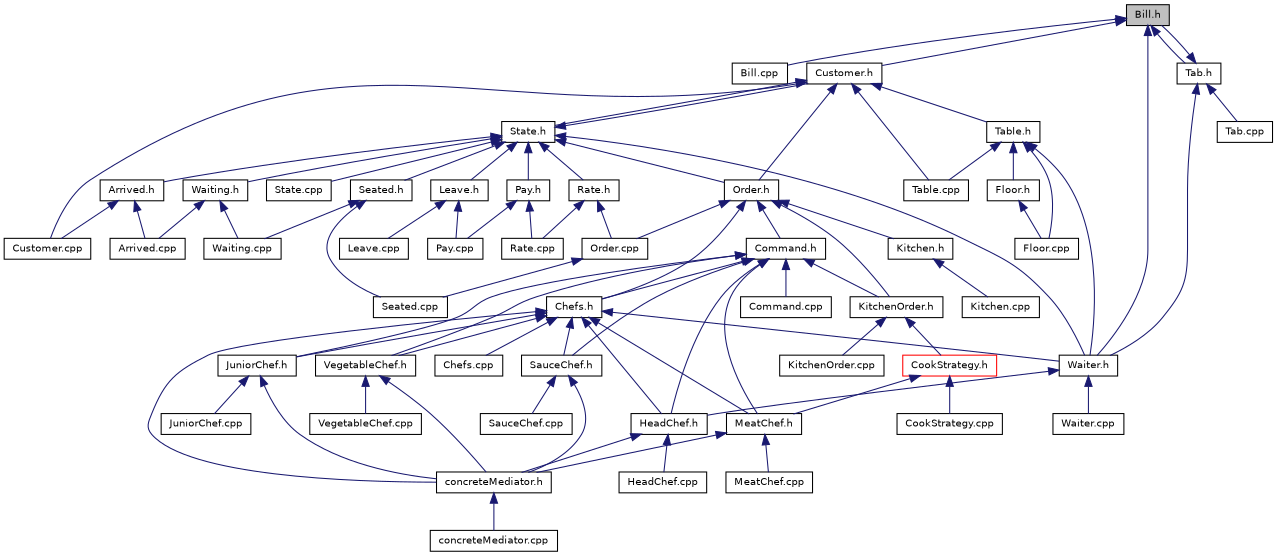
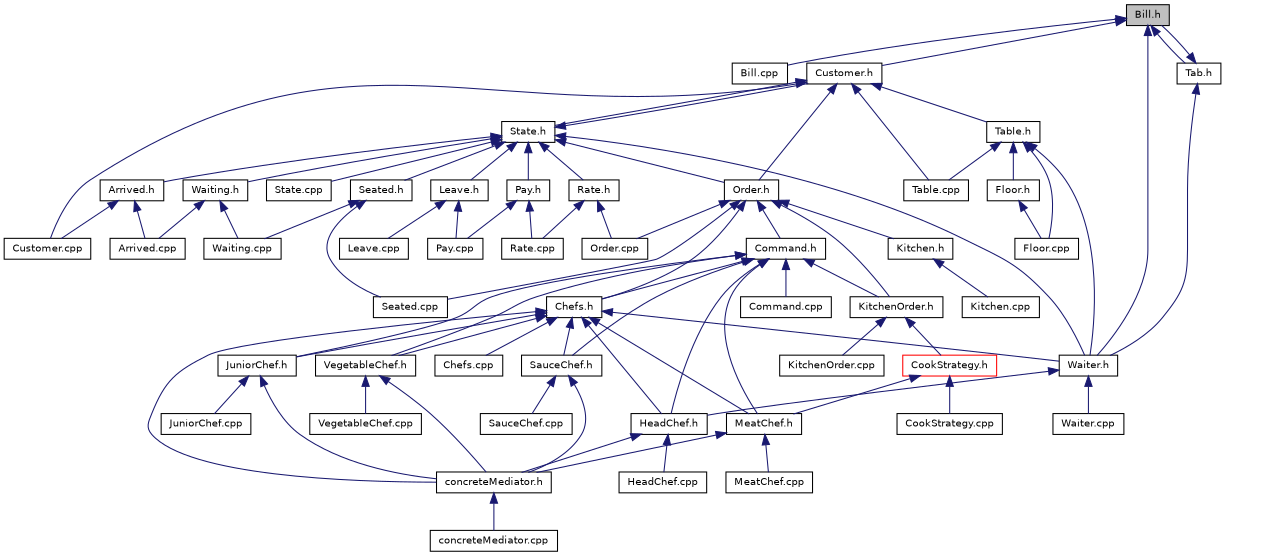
node "Tab.cpp": removed
edge "Seated.cpp" -> "Order.cpp": now "Seated.cpp" -> "Order.h"
